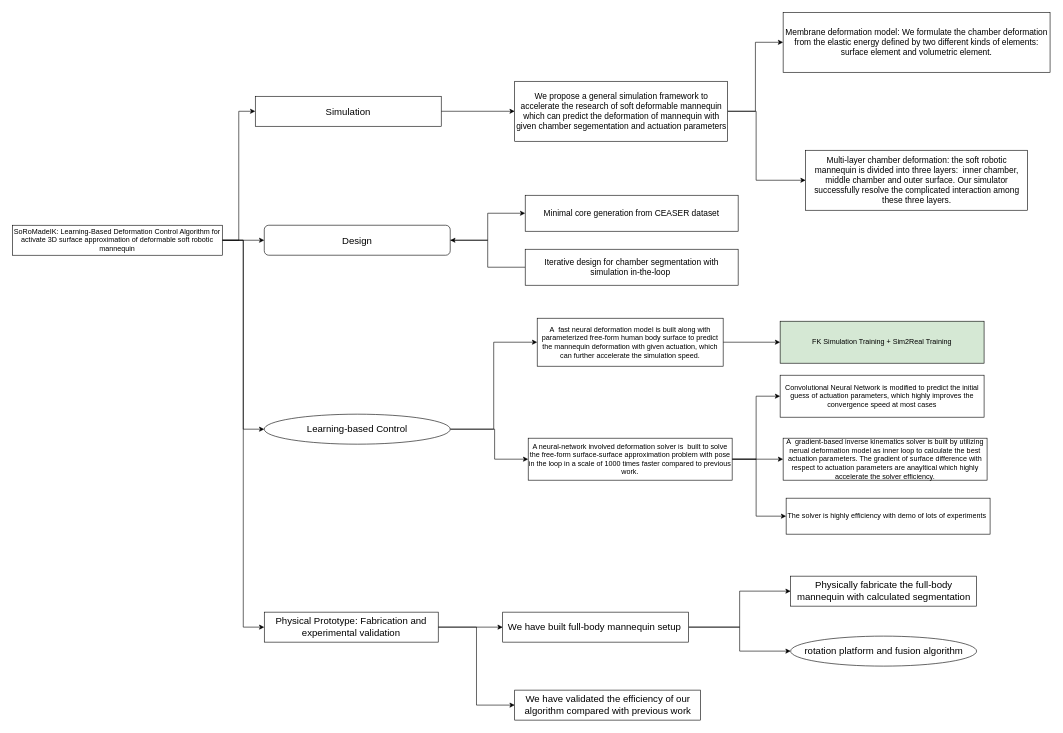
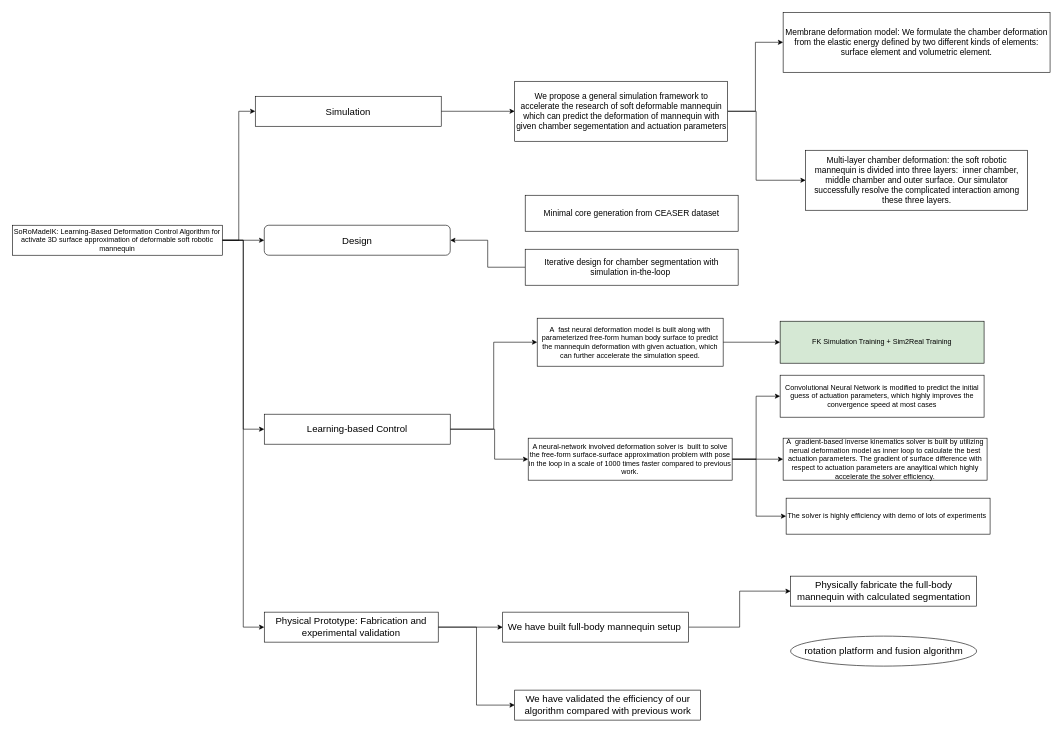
edge "Design" -> "Minimal core generation from CEASER dataset": removed
node "Learning-based Control": shape ellipse -> rectangle
edge "We have built full-body mannequin setup" -> "rotation platform and fusion algorithm": removed
